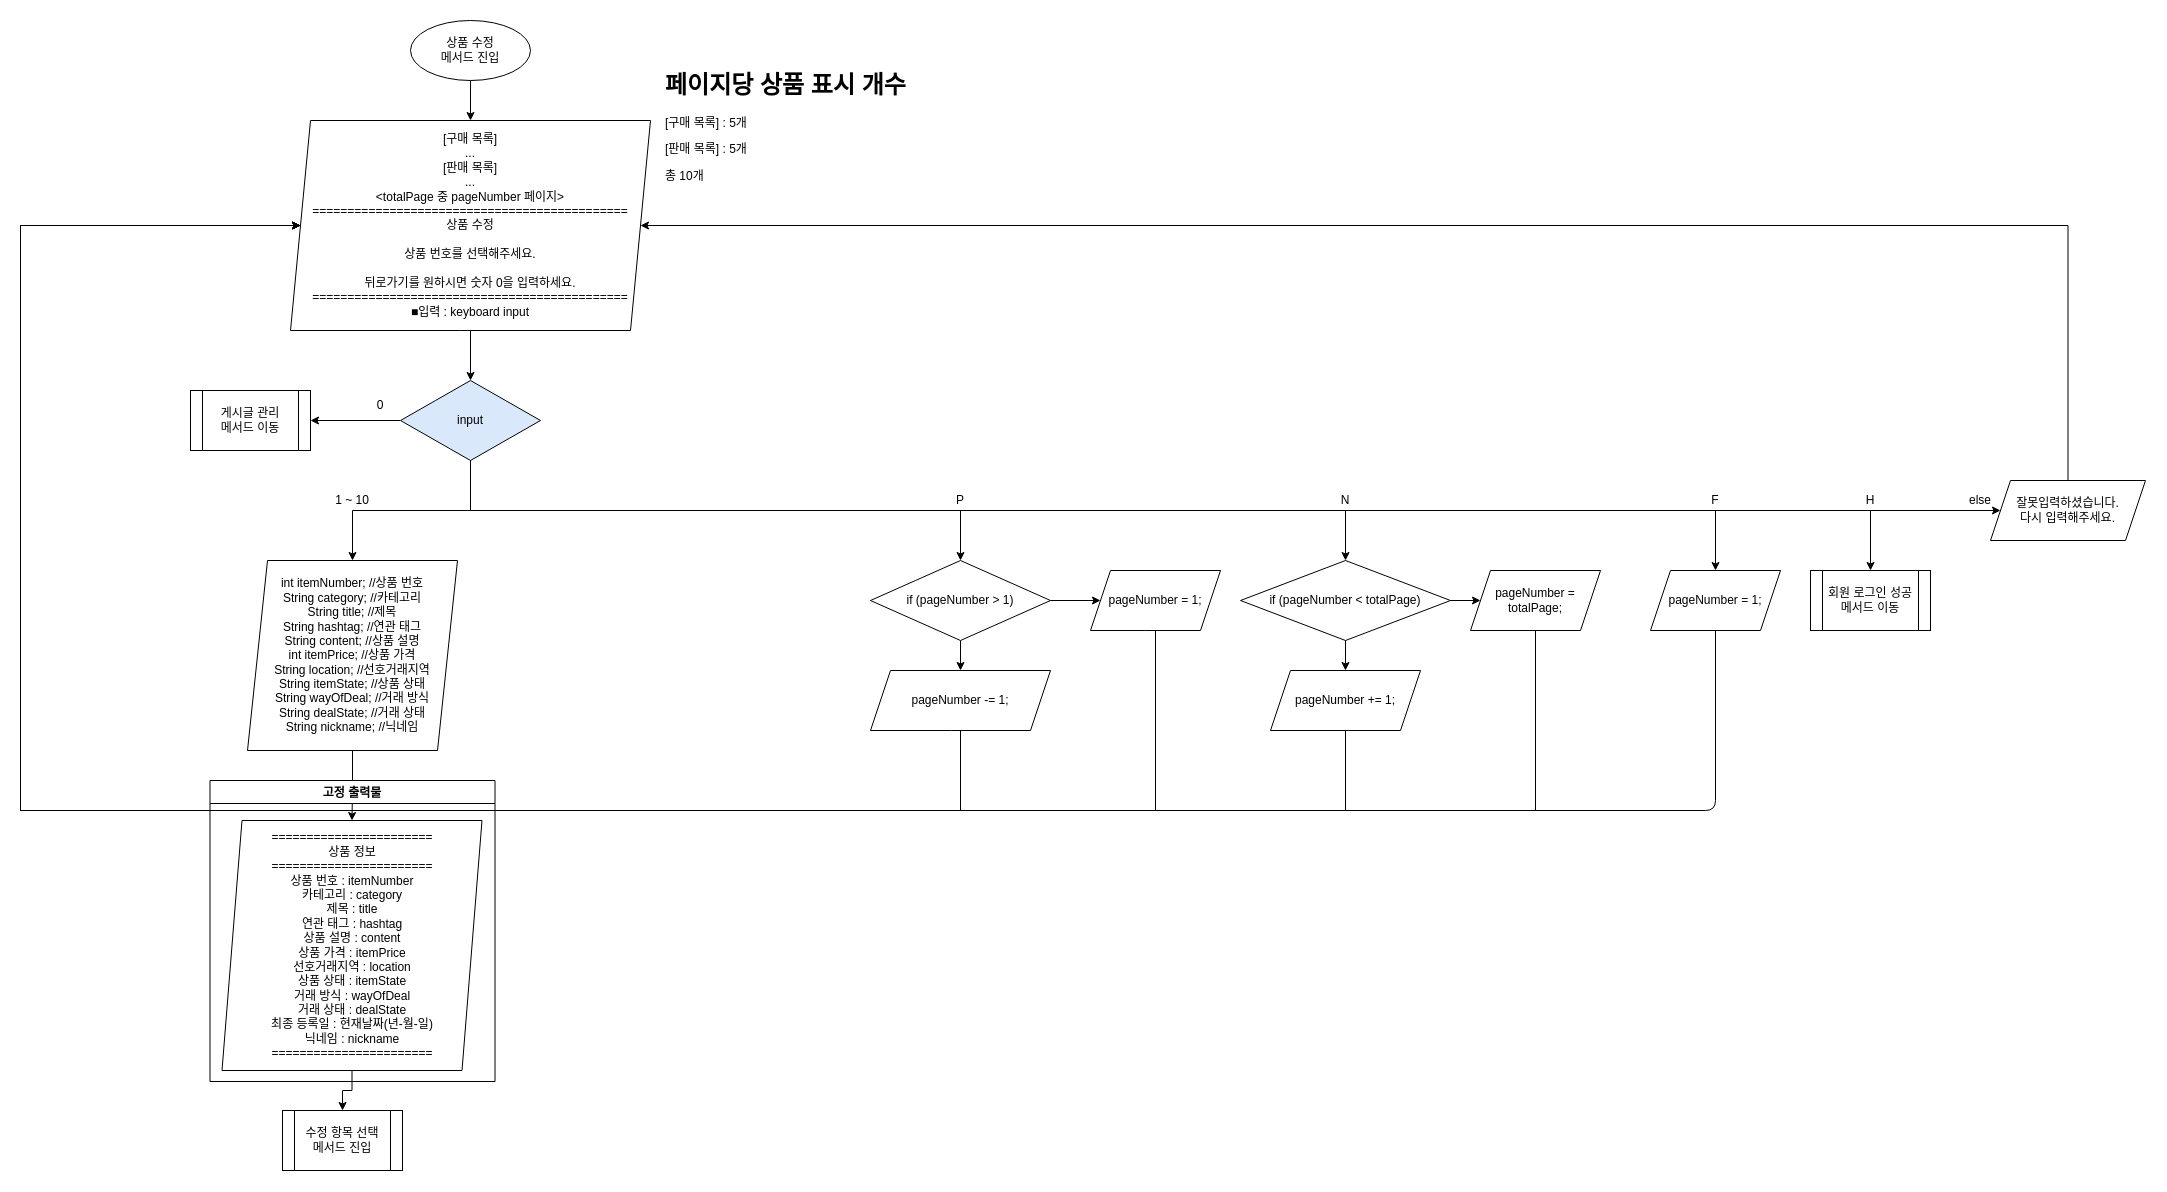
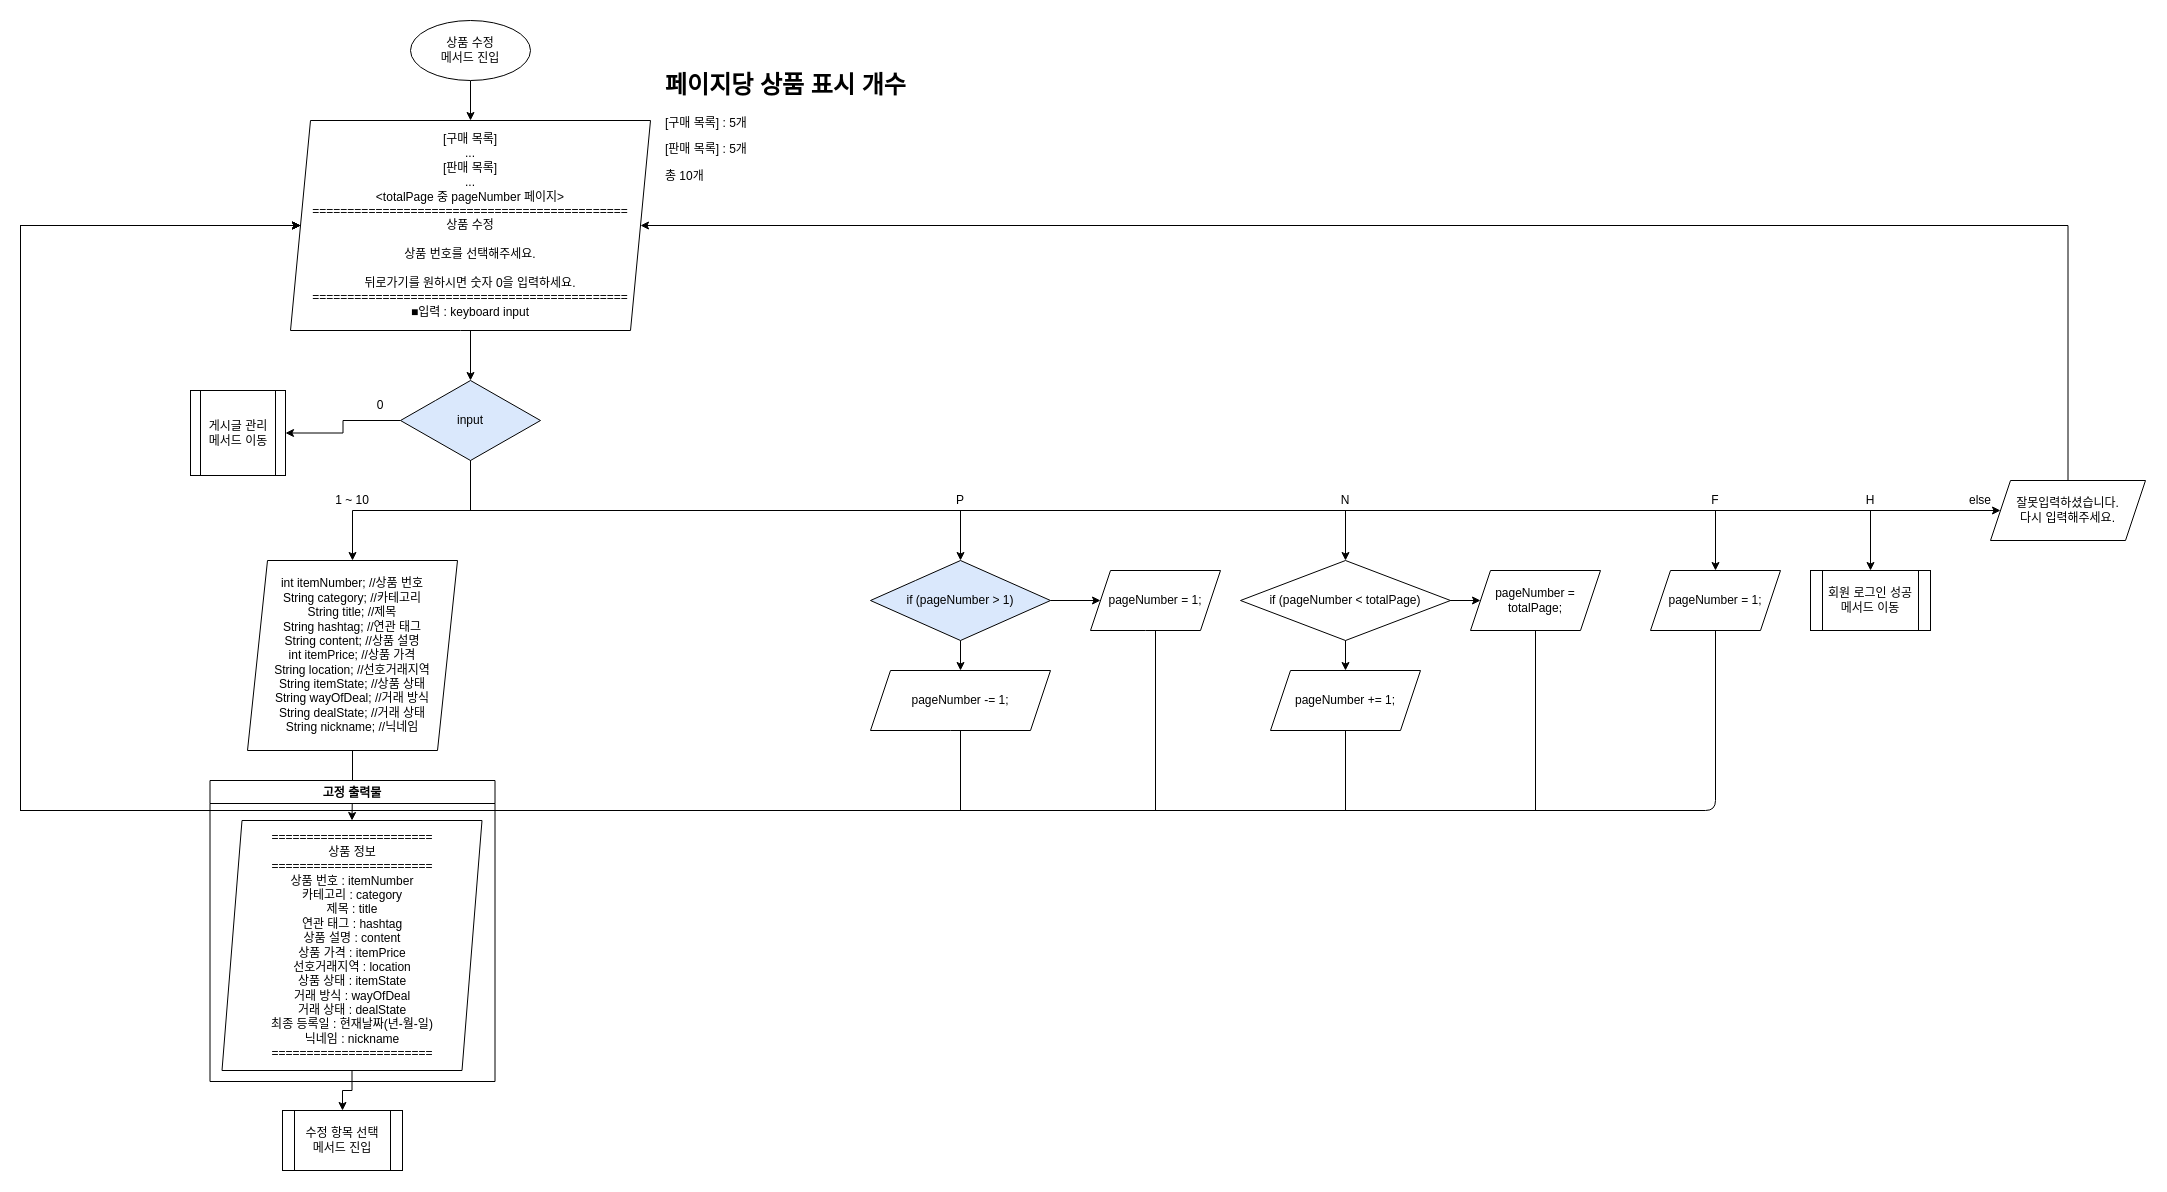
node "게시글 관리 메서드 이동": size 120x60 -> 95x85
node "if (pageNumber > 1)": fillcolor #ffffff -> #dae8fc
